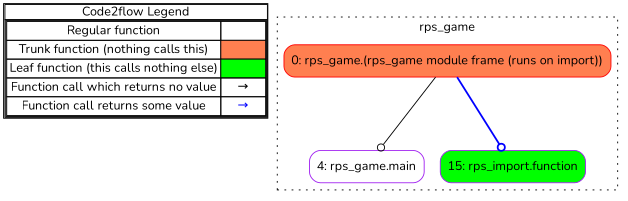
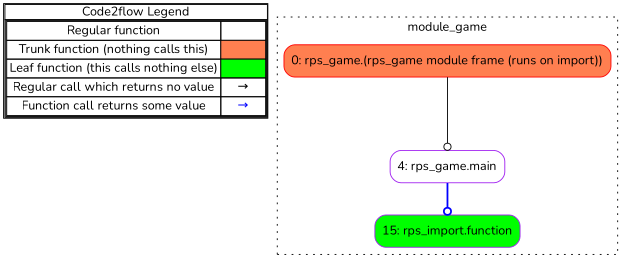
cluster "rps_game": label "rps_game" -> "module_game"
node "Code2flow Legend": text "Function call which returns no value" -> "Regular call which returns no value"
edge "0: rps_game.(rps_game module frame (runs on import))" -> "15: rps_import.function": now "4: rps_game.main" -> "15: rps_import.function"
